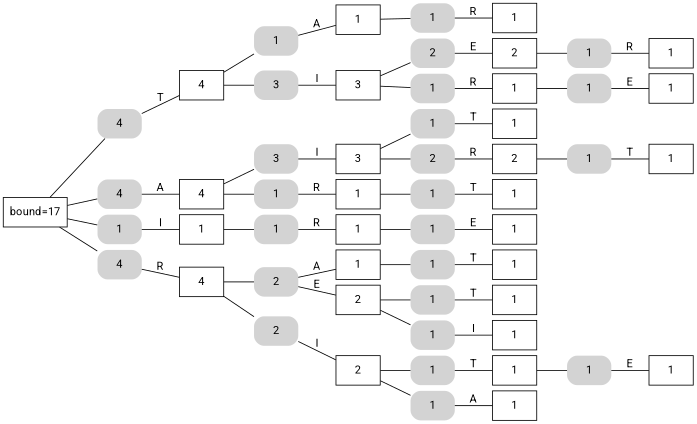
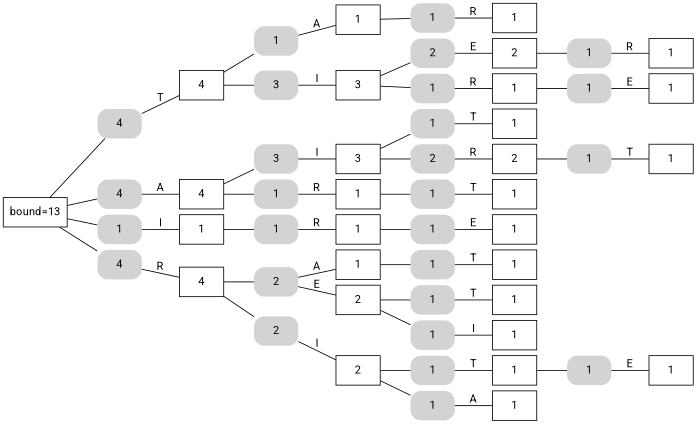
node "bound=17": label "bound=17" -> "bound=13"
